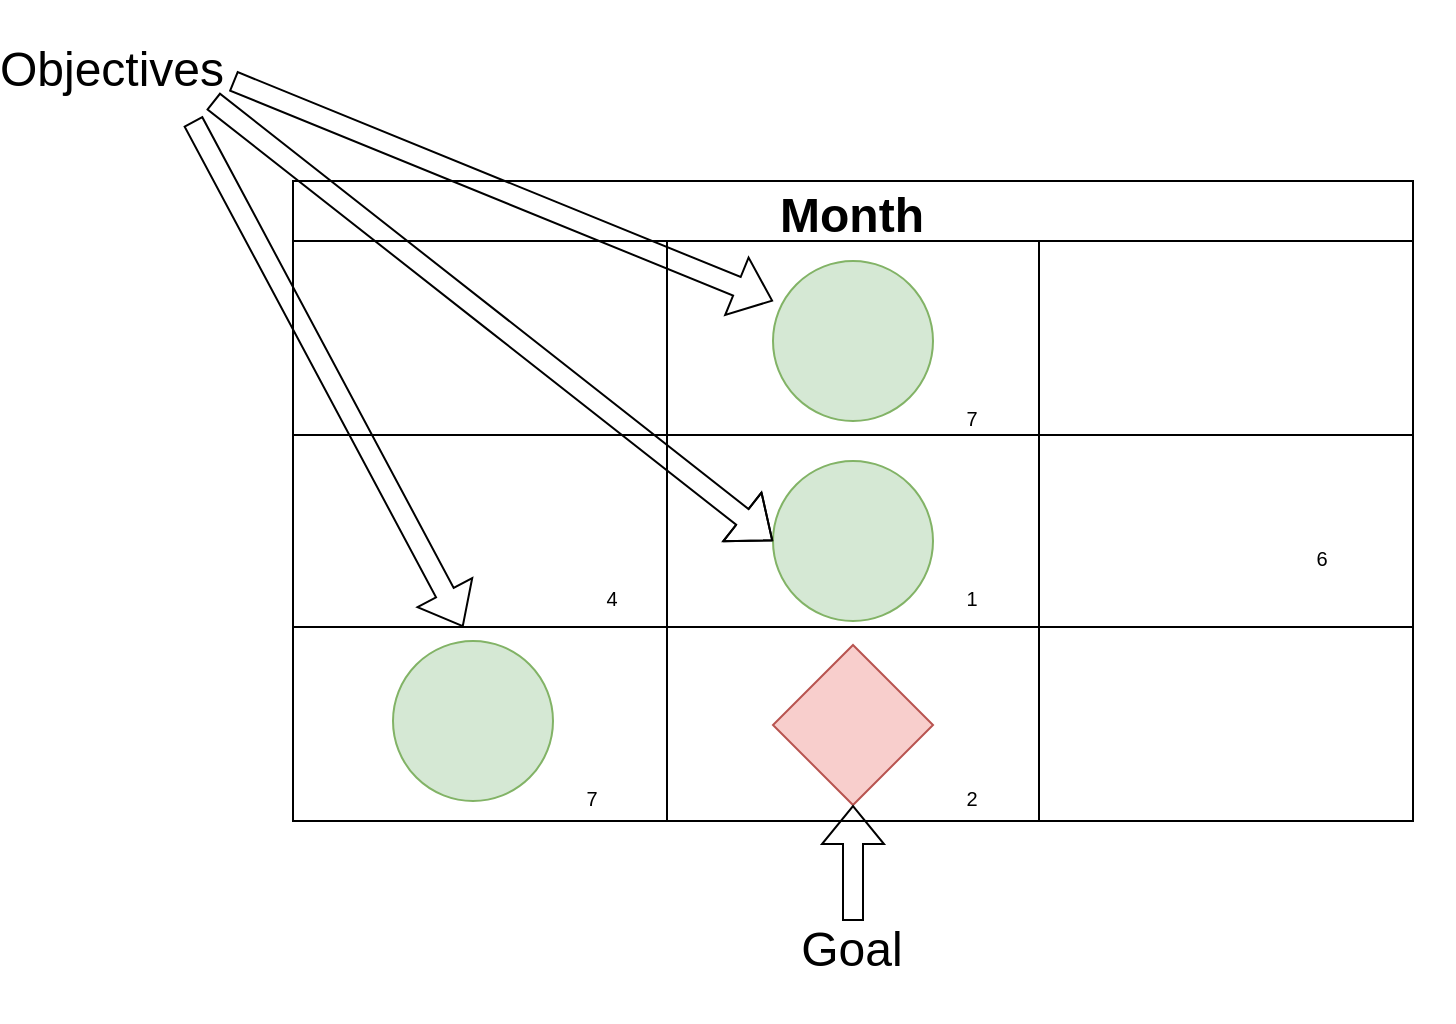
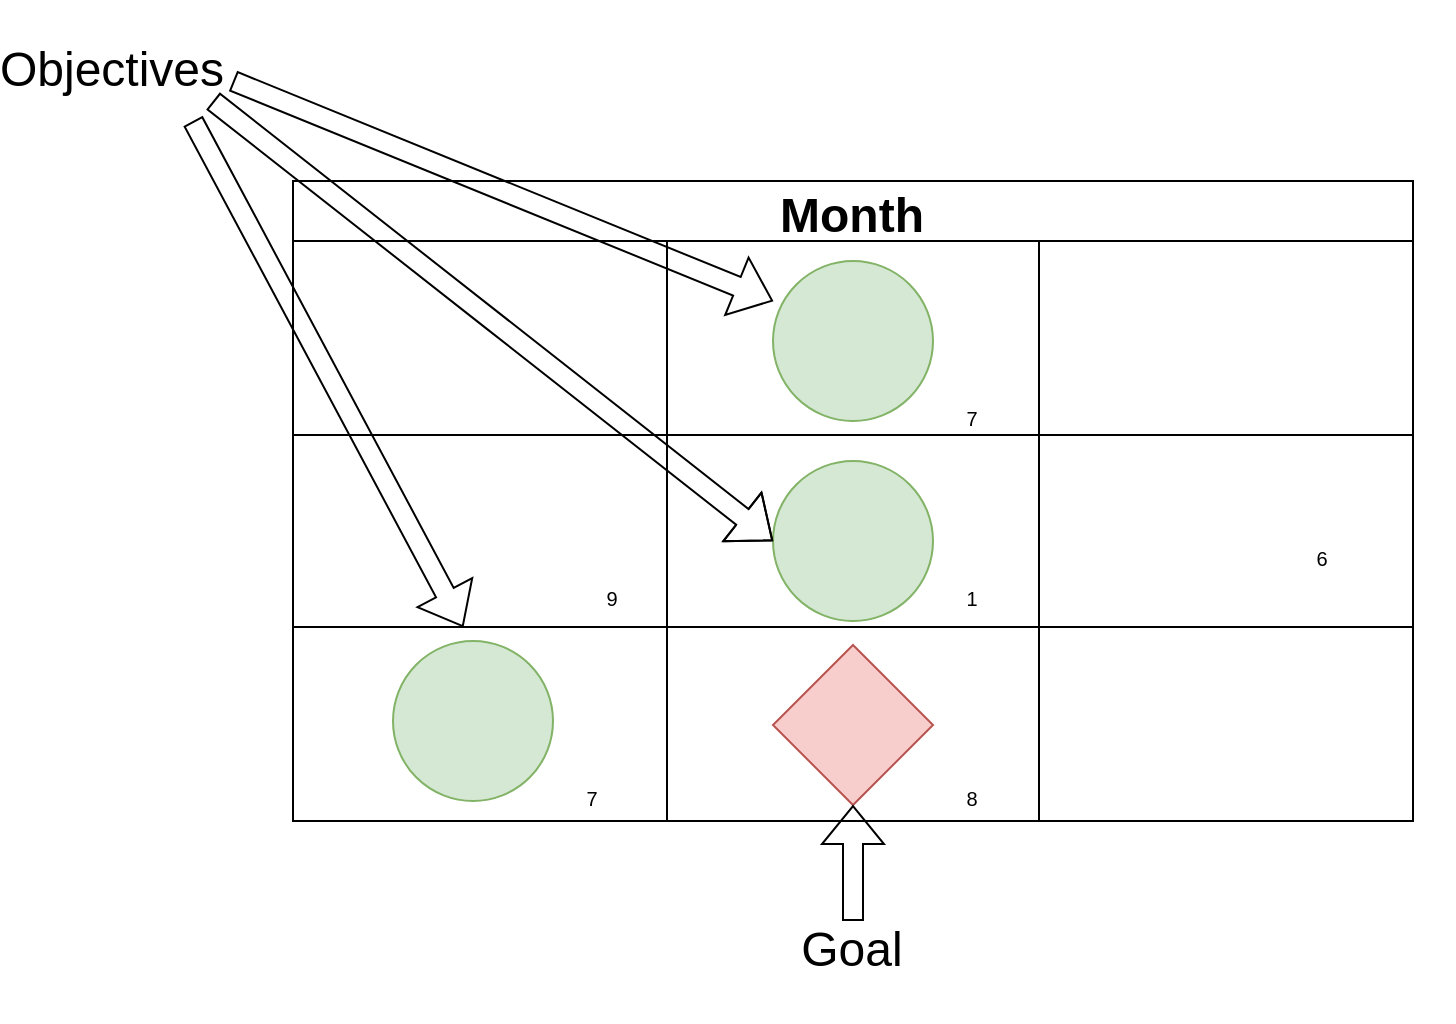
node "4": label "4" -> "9"
node "2": label "2" -> "8"
